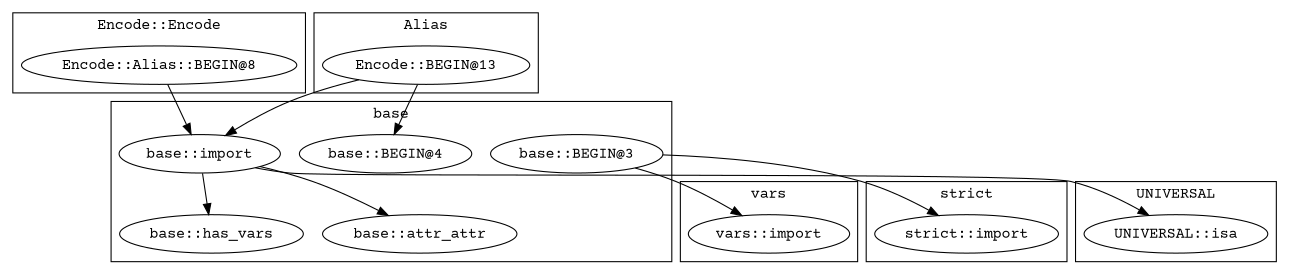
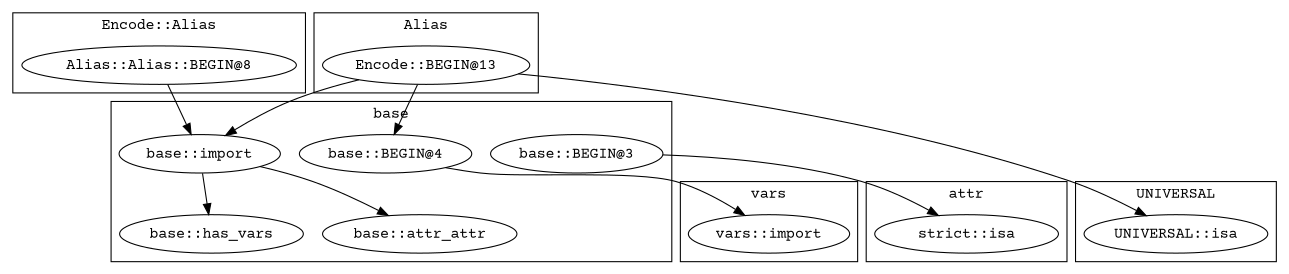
cluster "Encode::Encode": label "Encode::Encode" -> "Encode::Alias"
node "Encode::Alias::BEGIN@8": label "Encode::Alias::BEGIN@8" -> "Alias::Alias::BEGIN@8"
edge "base::import" -> "UNIVERSAL::isa": now "Encode::BEGIN@13" -> "UNIVERSAL::isa"
edge "base::BEGIN@3" -> "vars::import": now "base::BEGIN@4" -> "vars::import"
cluster "strict": label "strict" -> "attr"
node "strict::import": label "strict::import" -> "strict::isa"
